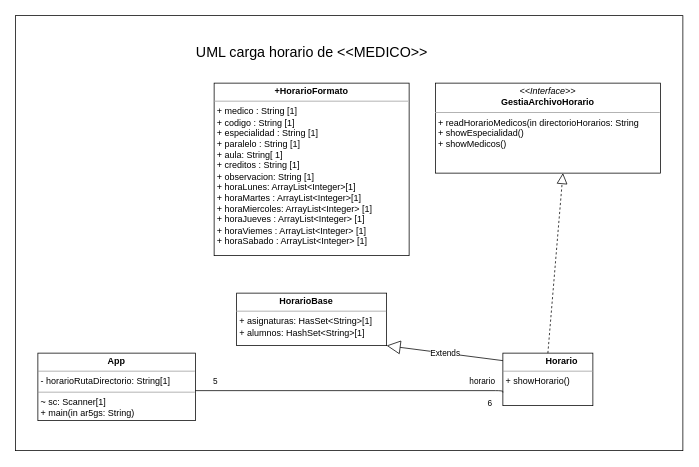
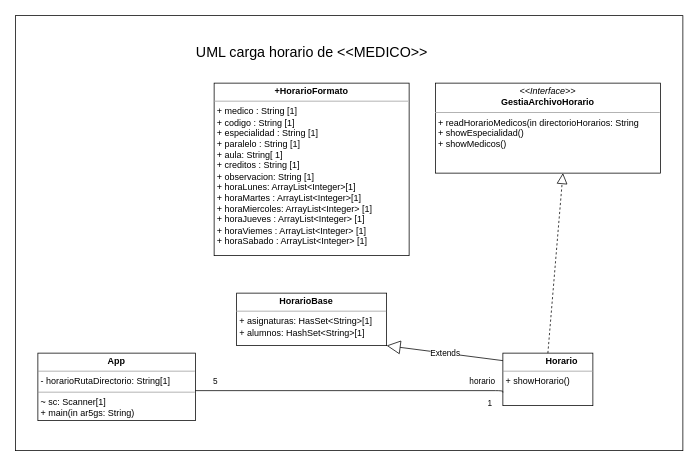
node "6": label "6" -> "1"
